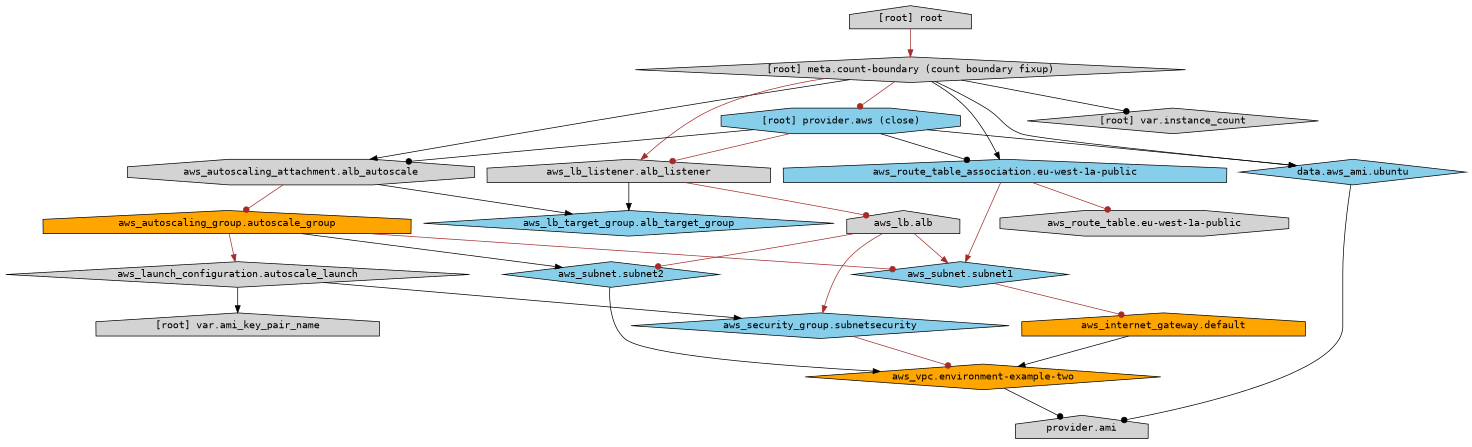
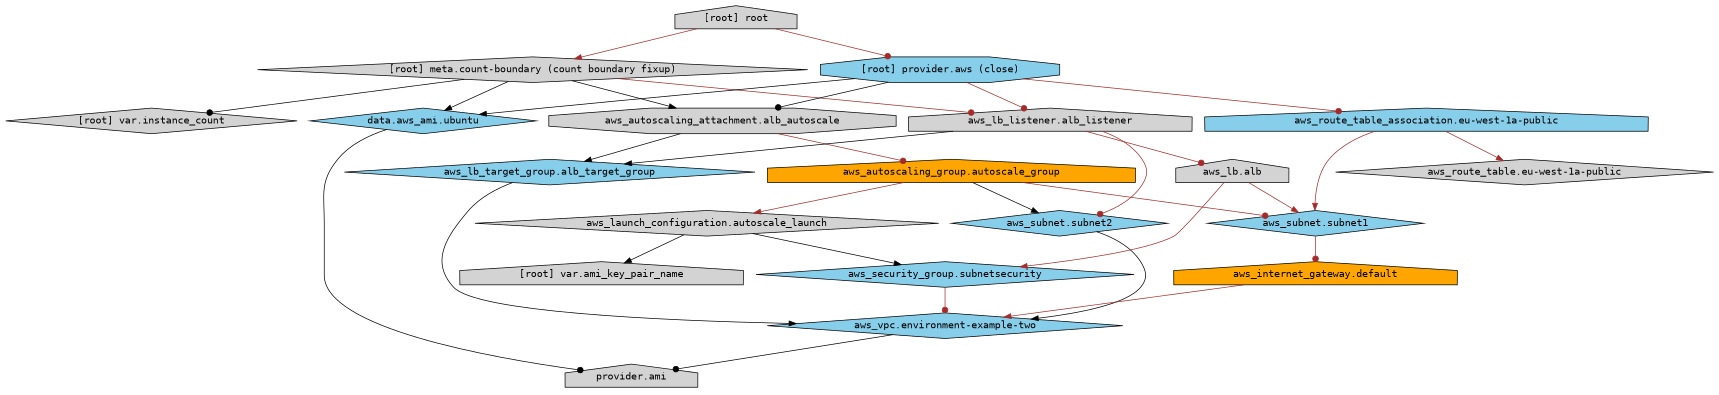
edge "[root] meta.count-boundary (count boundary fixup)" -> "[root] provider.aws (close)": now "[root] root" -> "[root] provider.aws (close)"
edge "[root] meta.count-boundary (count boundary fixup)" -> "aws_lb_listener.alb_listener": arrowhead normal -> dot
edge "[root] meta.count-boundary (count boundary fixup)" -> "aws_route_table_association.eu-west-1a-public": removed
edge "[root] provider.aws (close)" -> "aws_route_table_association.eu-west-1a-public": color black -> brown
edge "aws_route_table_association.eu-west-1a-public" -> "aws_route_table.eu-west-1a-public": arrowhead dot -> normal
node "aws_route_table.eu-west-1a-public": shape octagon -> diamond
edge "aws_lb.alb" -> "aws_subnet.subnet2": now "aws_lb_listener.alb_listener" -> "aws_subnet.subnet2"
edge "aws_lb_target_group.alb_target_group" -> "aws_vpc.environment-example-two": added
edge "aws_internet_gateway.default" -> "aws_vpc.environment-example-two": color black -> brown
node "aws_vpc.environment-example-two": fillcolor orange -> skyblue
